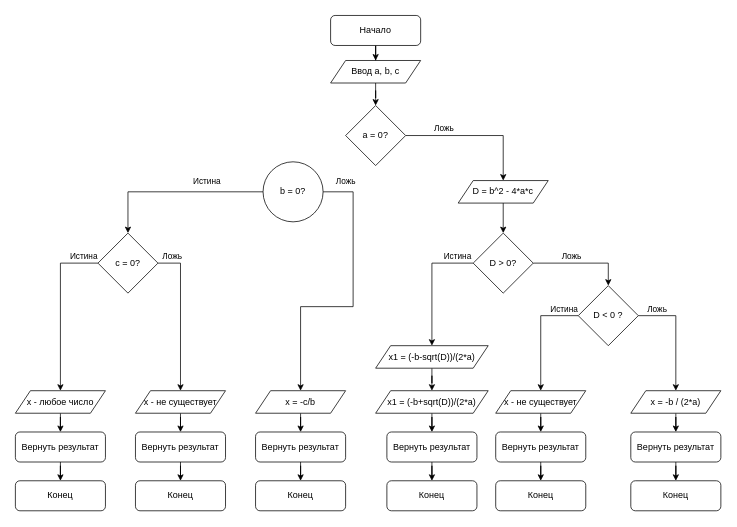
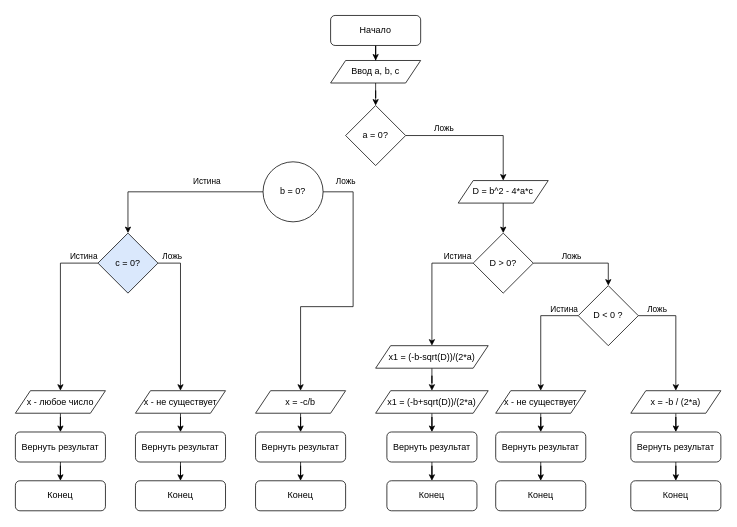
node "c = 0?": fillcolor #ffffff -> #dae8fc
